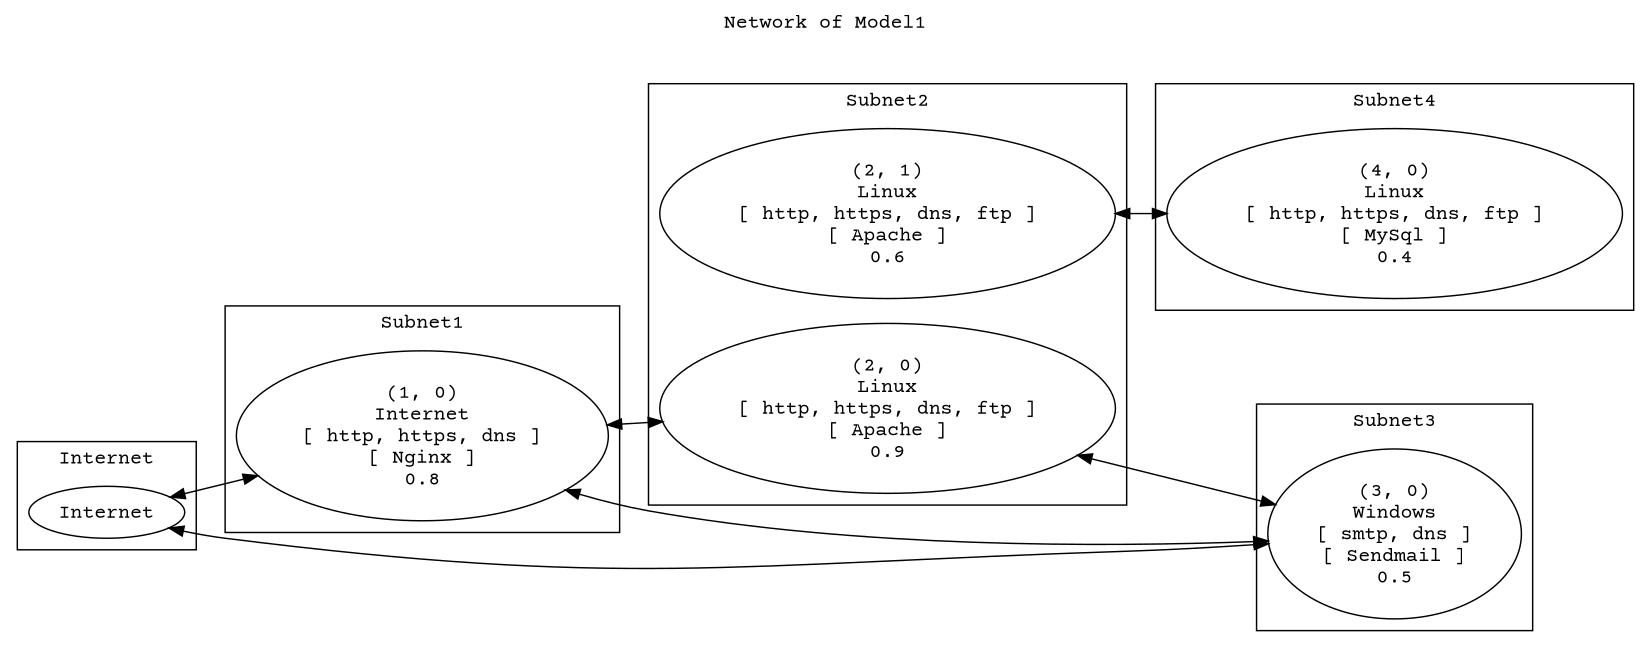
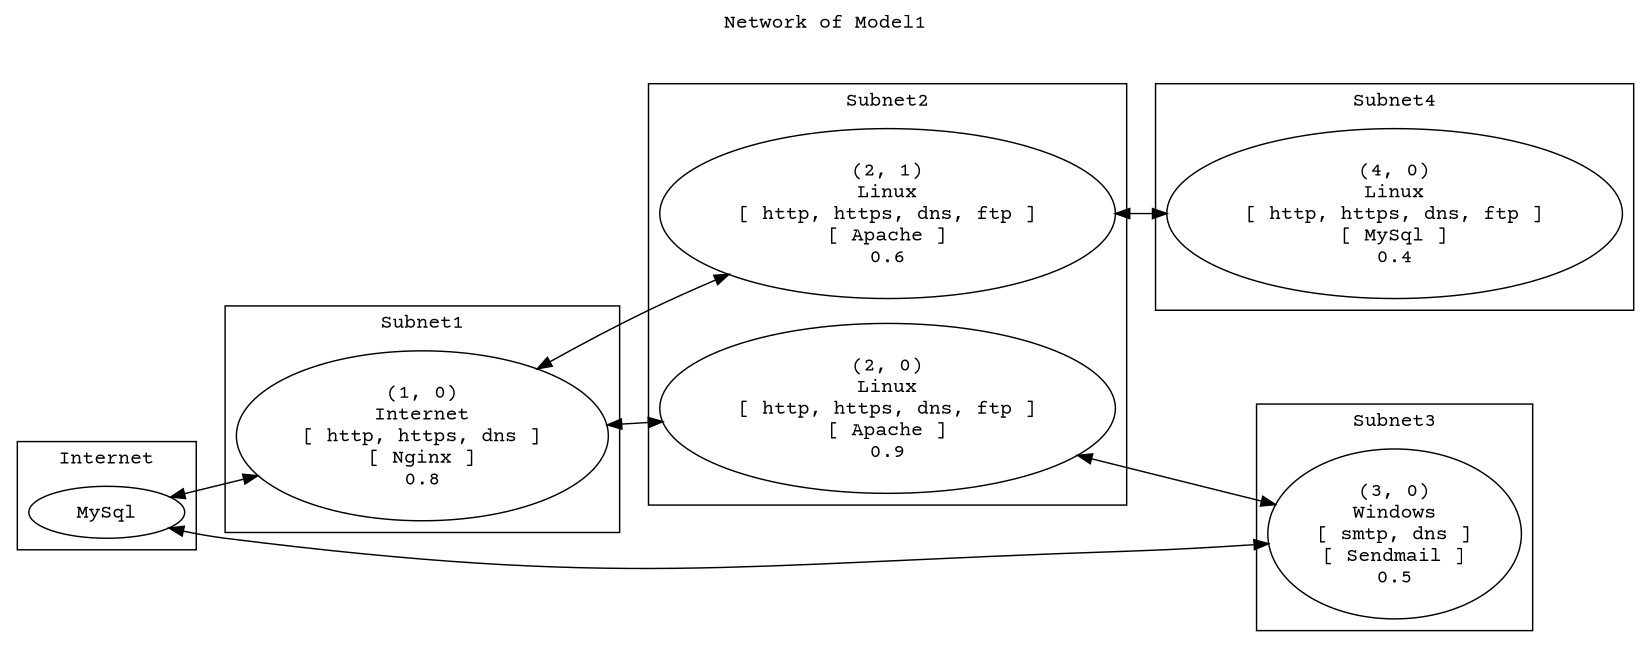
node "Internet": label "Internet" -> "MySql"
edge "(1, 0) Internet [ http, https, dns ] [ Nginx ] 0.8" -- "(3, 0) Windows [ smtp, dns ] [ Sendmail ] 0.5": now "(1, 0) Internet [ http, https, dns ] [ Nginx ] 0.8" -- "(2, 1) Linux [ http, https, dns, ftp ] [ Apache ] 0.6"
